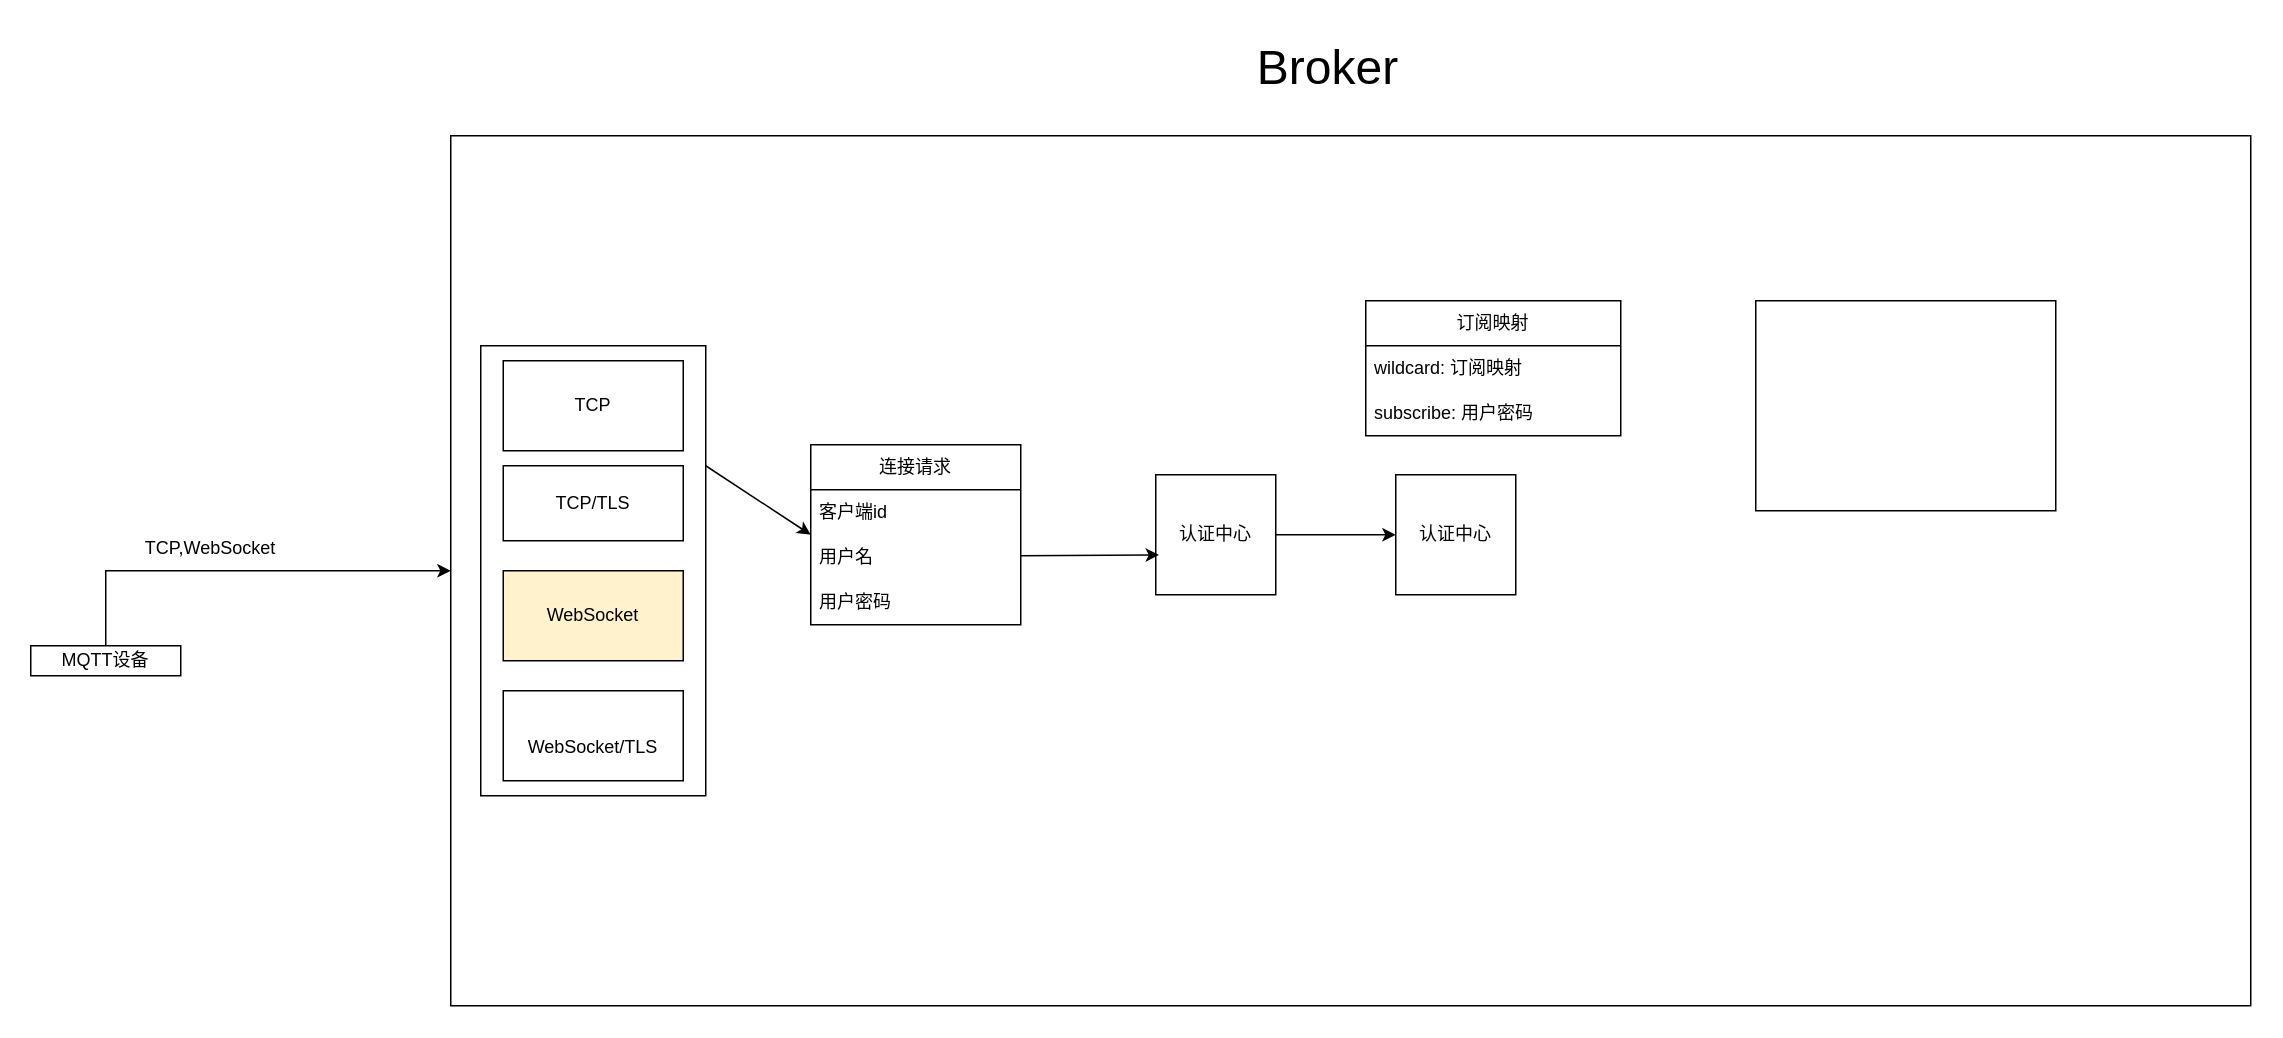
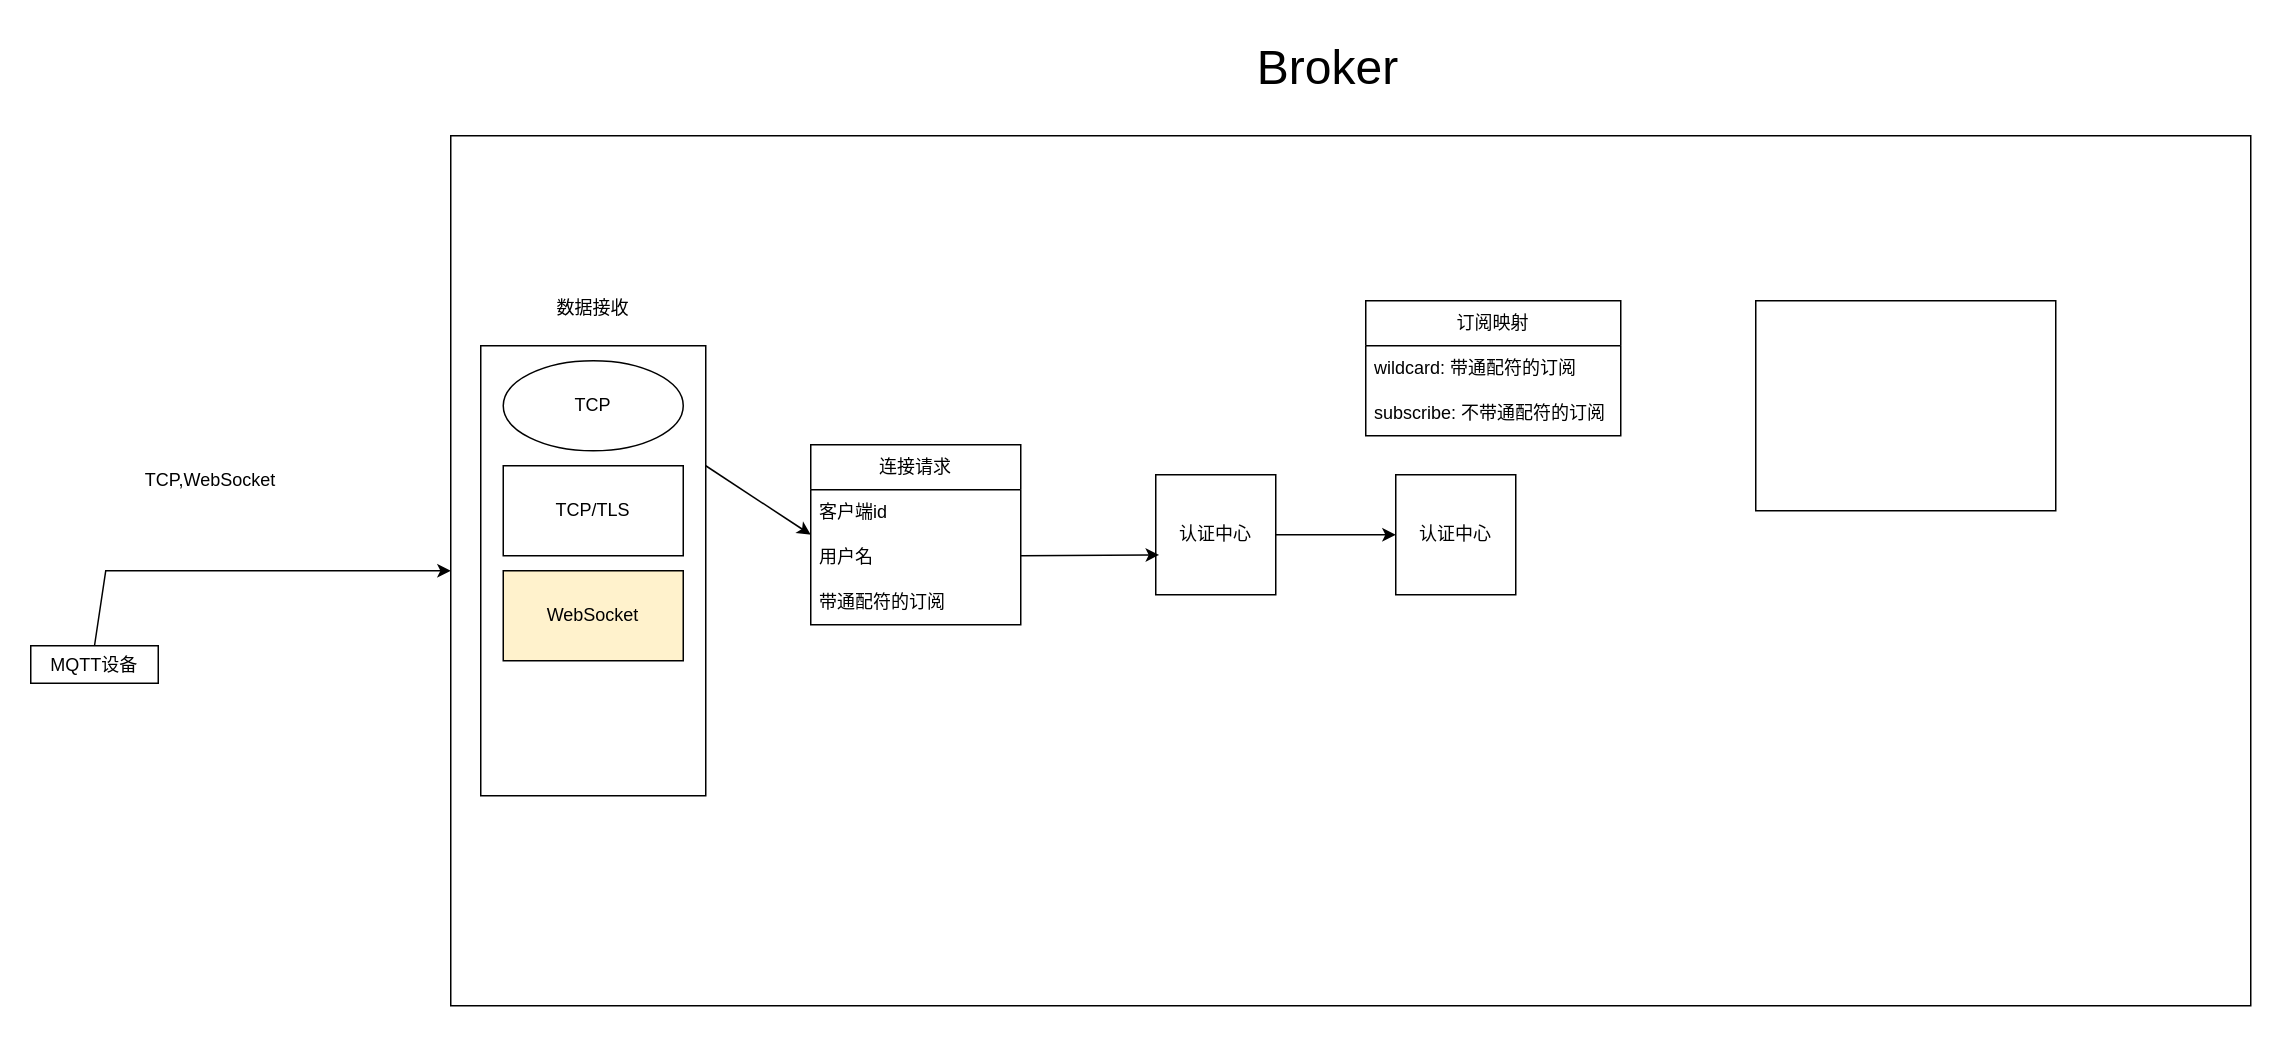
node "数据接收": added
node "wildcard: 订阅映射": label "wildcard: 订阅映射" -> "wildcard: 带通配符的订阅"
node "TCP": shape rectangle -> ellipse
node "subscribe: 用户密码": label "subscribe: 用户密码" -> "subscribe: 不带通配符的订阅"
node "TCP/TLS": size 180x75 -> 180x90
node "TCP,WebSocket": moved (211, 548) -> (211, 481)
node "用户密码": label "用户密码" -> "带通配符的订阅"
node "MQTT设备": size 150x30 -> 128x38
node "WebSocket/TLS": removed
